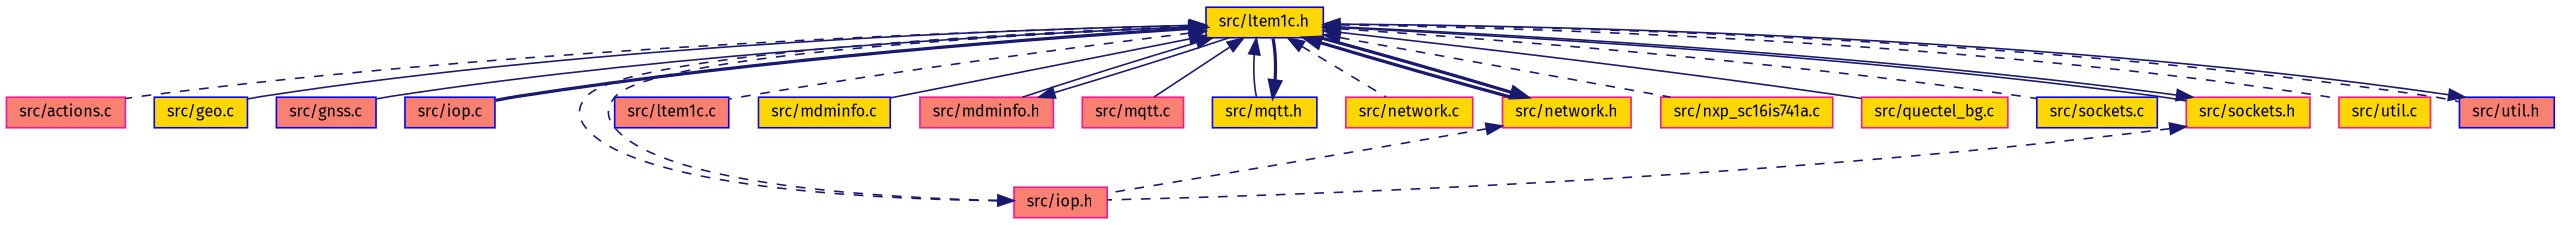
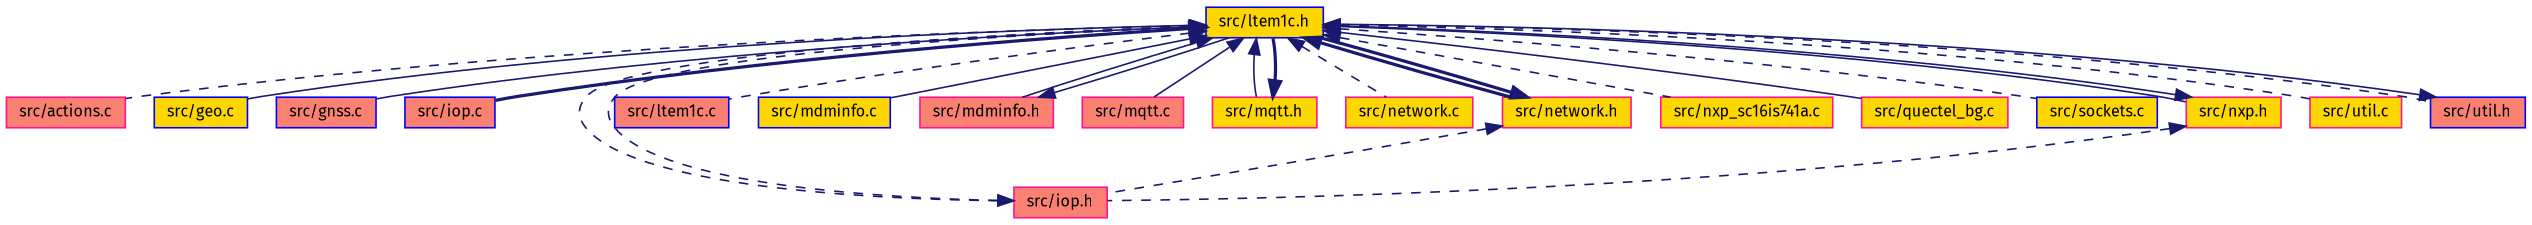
node "src/mqtt.h": color blue -> deeppink
node "src/sockets.h": label "src/sockets.h" -> "src/nxp.h"
